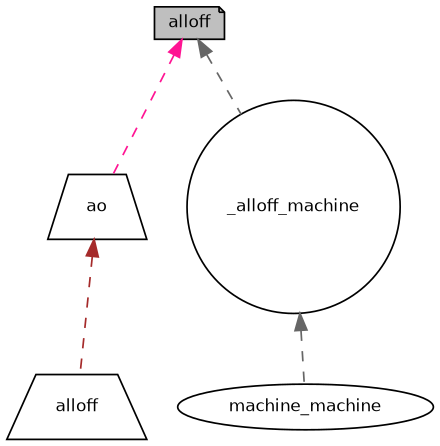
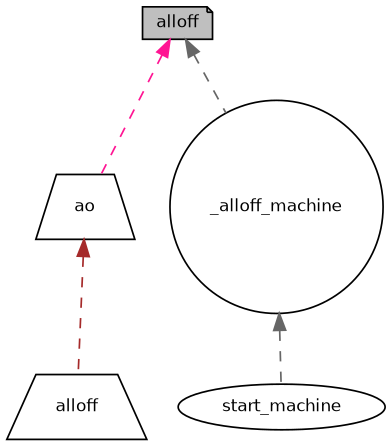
node "machine_machine": label "machine_machine" -> "start_machine"
